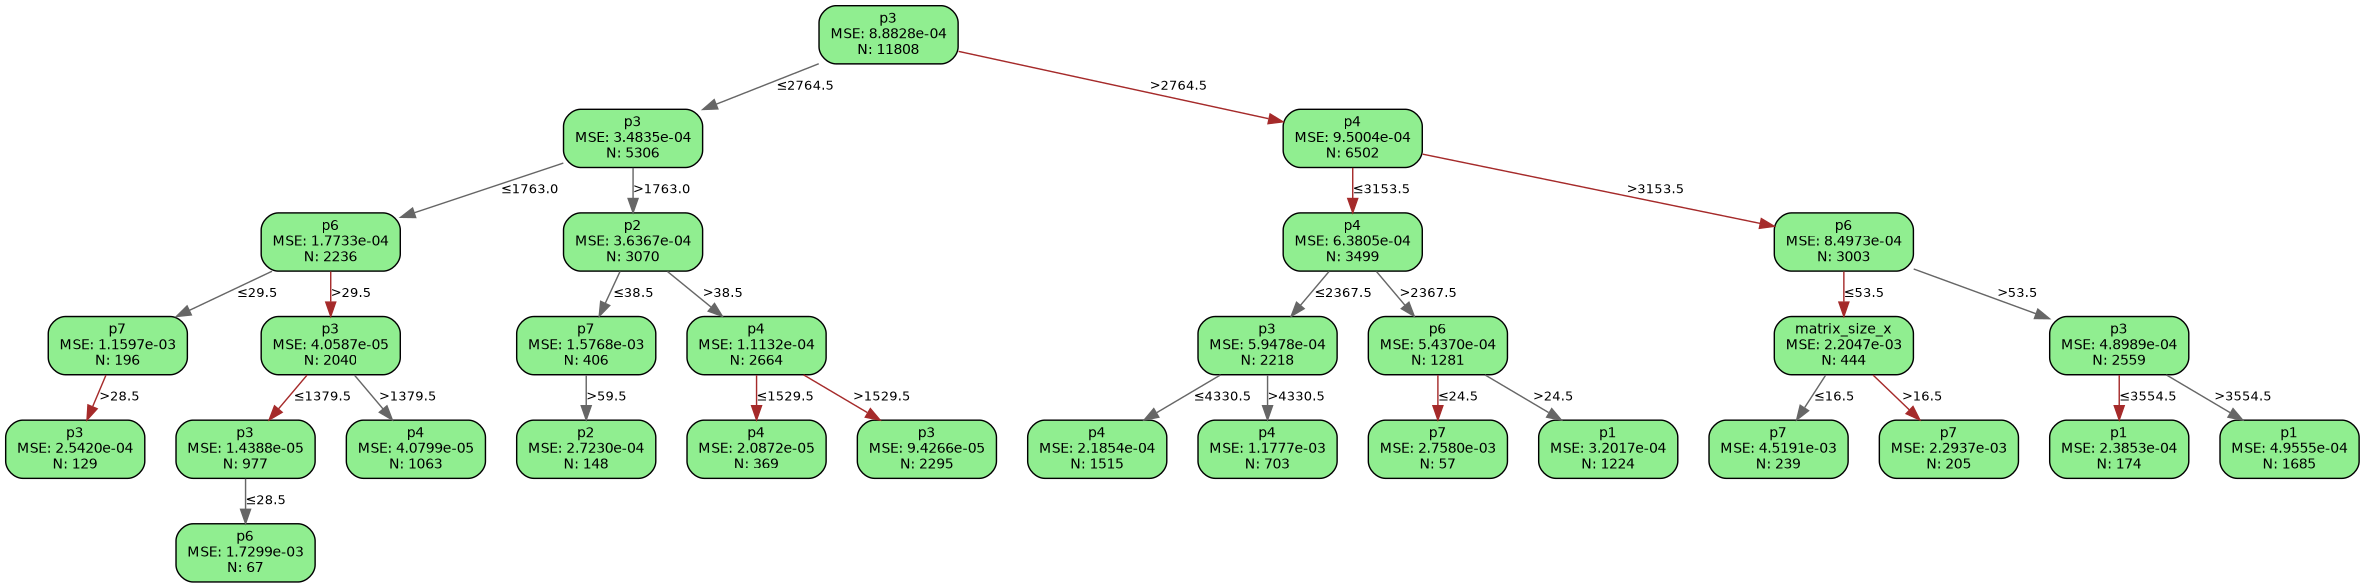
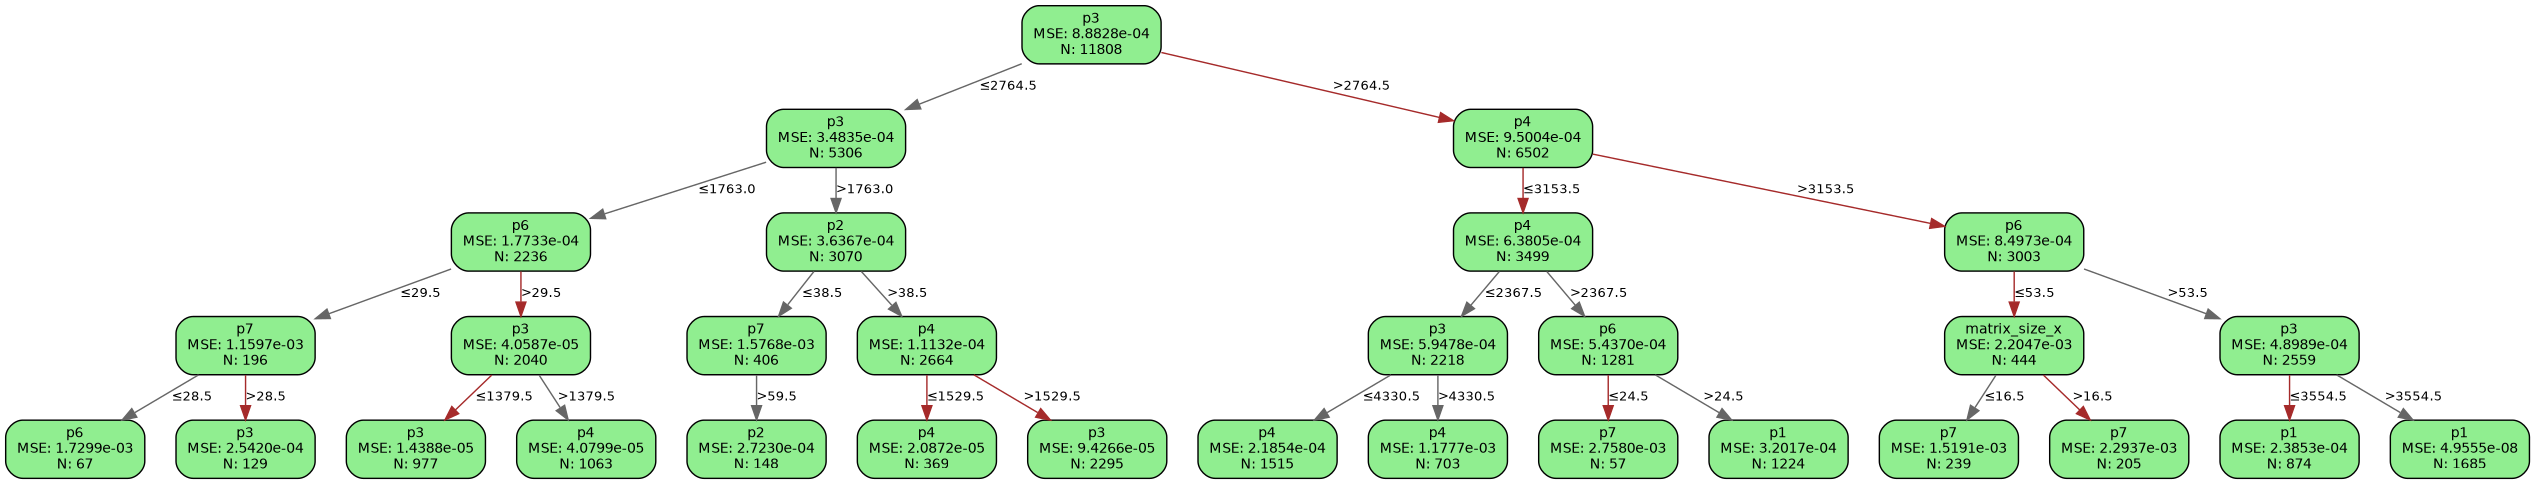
node "p7 MSE: 4.5191e-03 N: 239": label "p7 MSE: 4.5191e-03 N: 239" -> "p7 MSE: 1.5191e-03 N: 239"
node "p1 MSE: 2.3853e-04 N: 174": label "p1 MSE: 2.3853e-04 N: 174" -> "p1 MSE: 2.3853e-04 N: 874"
node "p1 MSE: 4.9555e-04 N: 1685": label "p1 MSE: 4.9555e-04 N: 1685" -> "p1 MSE: 4.9555e-08 N: 1685"
edge "p3 MSE: 1.4388e-05 N: 977" -> "p6 MSE: 1.7299e-03 N: 67": now "p7 MSE: 1.1597e-03 N: 196" -> "p6 MSE: 1.7299e-03 N: 67"
